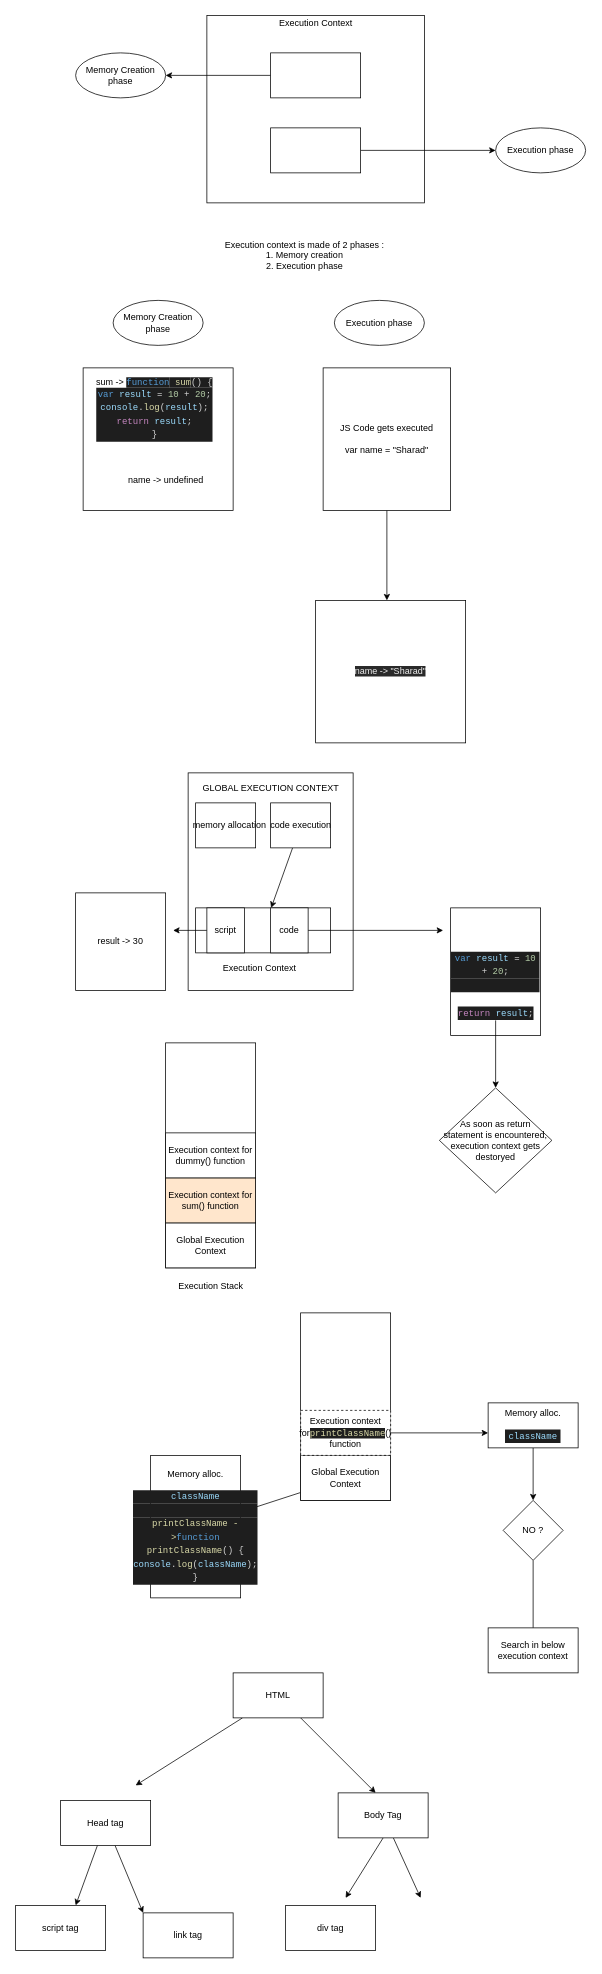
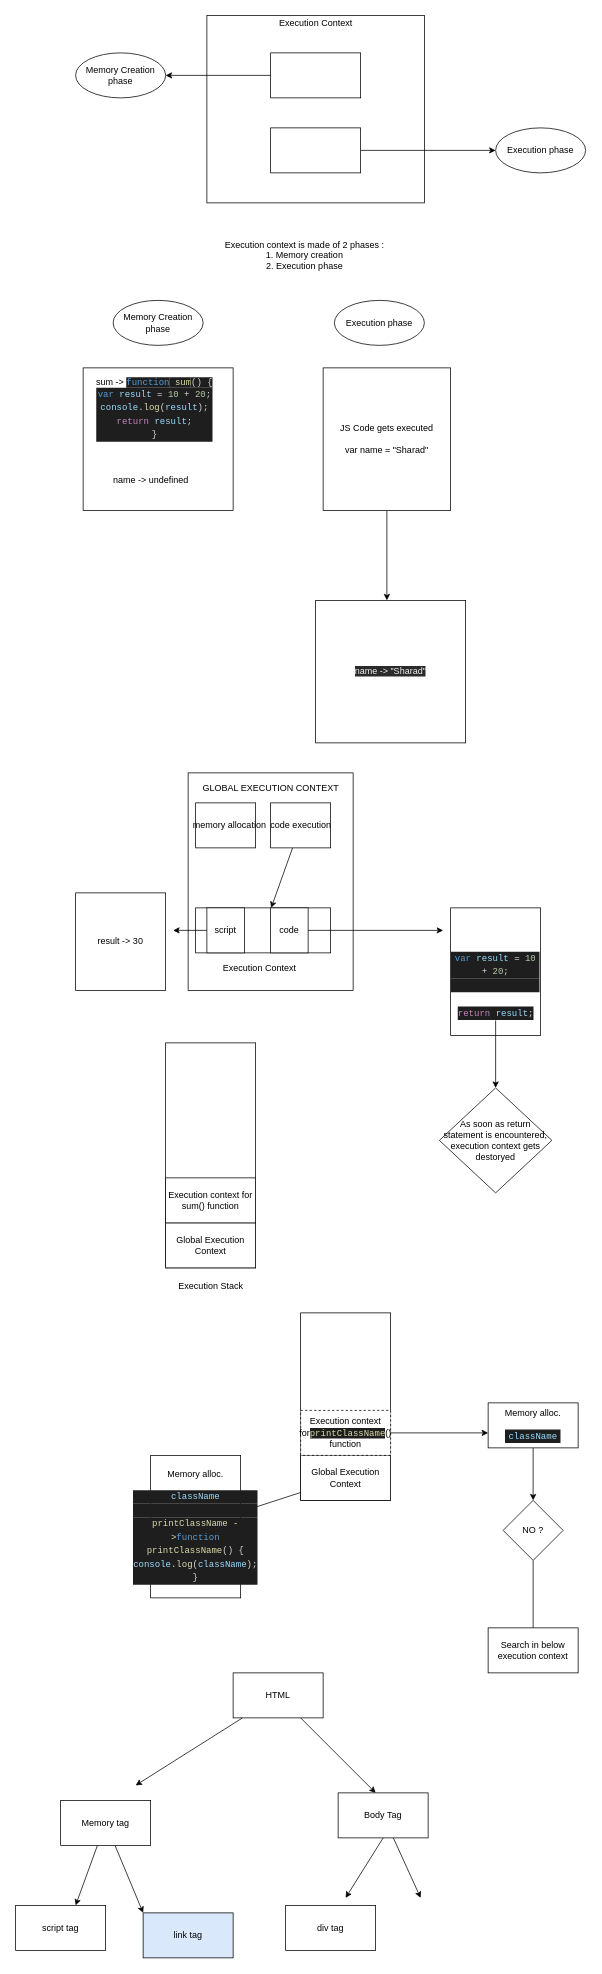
node "name -> undefined": moved (165, 480) -> (150, 480)
node "Execution context for dummy() function": removed
node "Execution context for sum() function": fillcolor #ffe6cc -> #ffffff
node "Head tag": label "Head tag" -> "Memory tag"
node "link tag": fillcolor #ffffff -> #dae8fc
